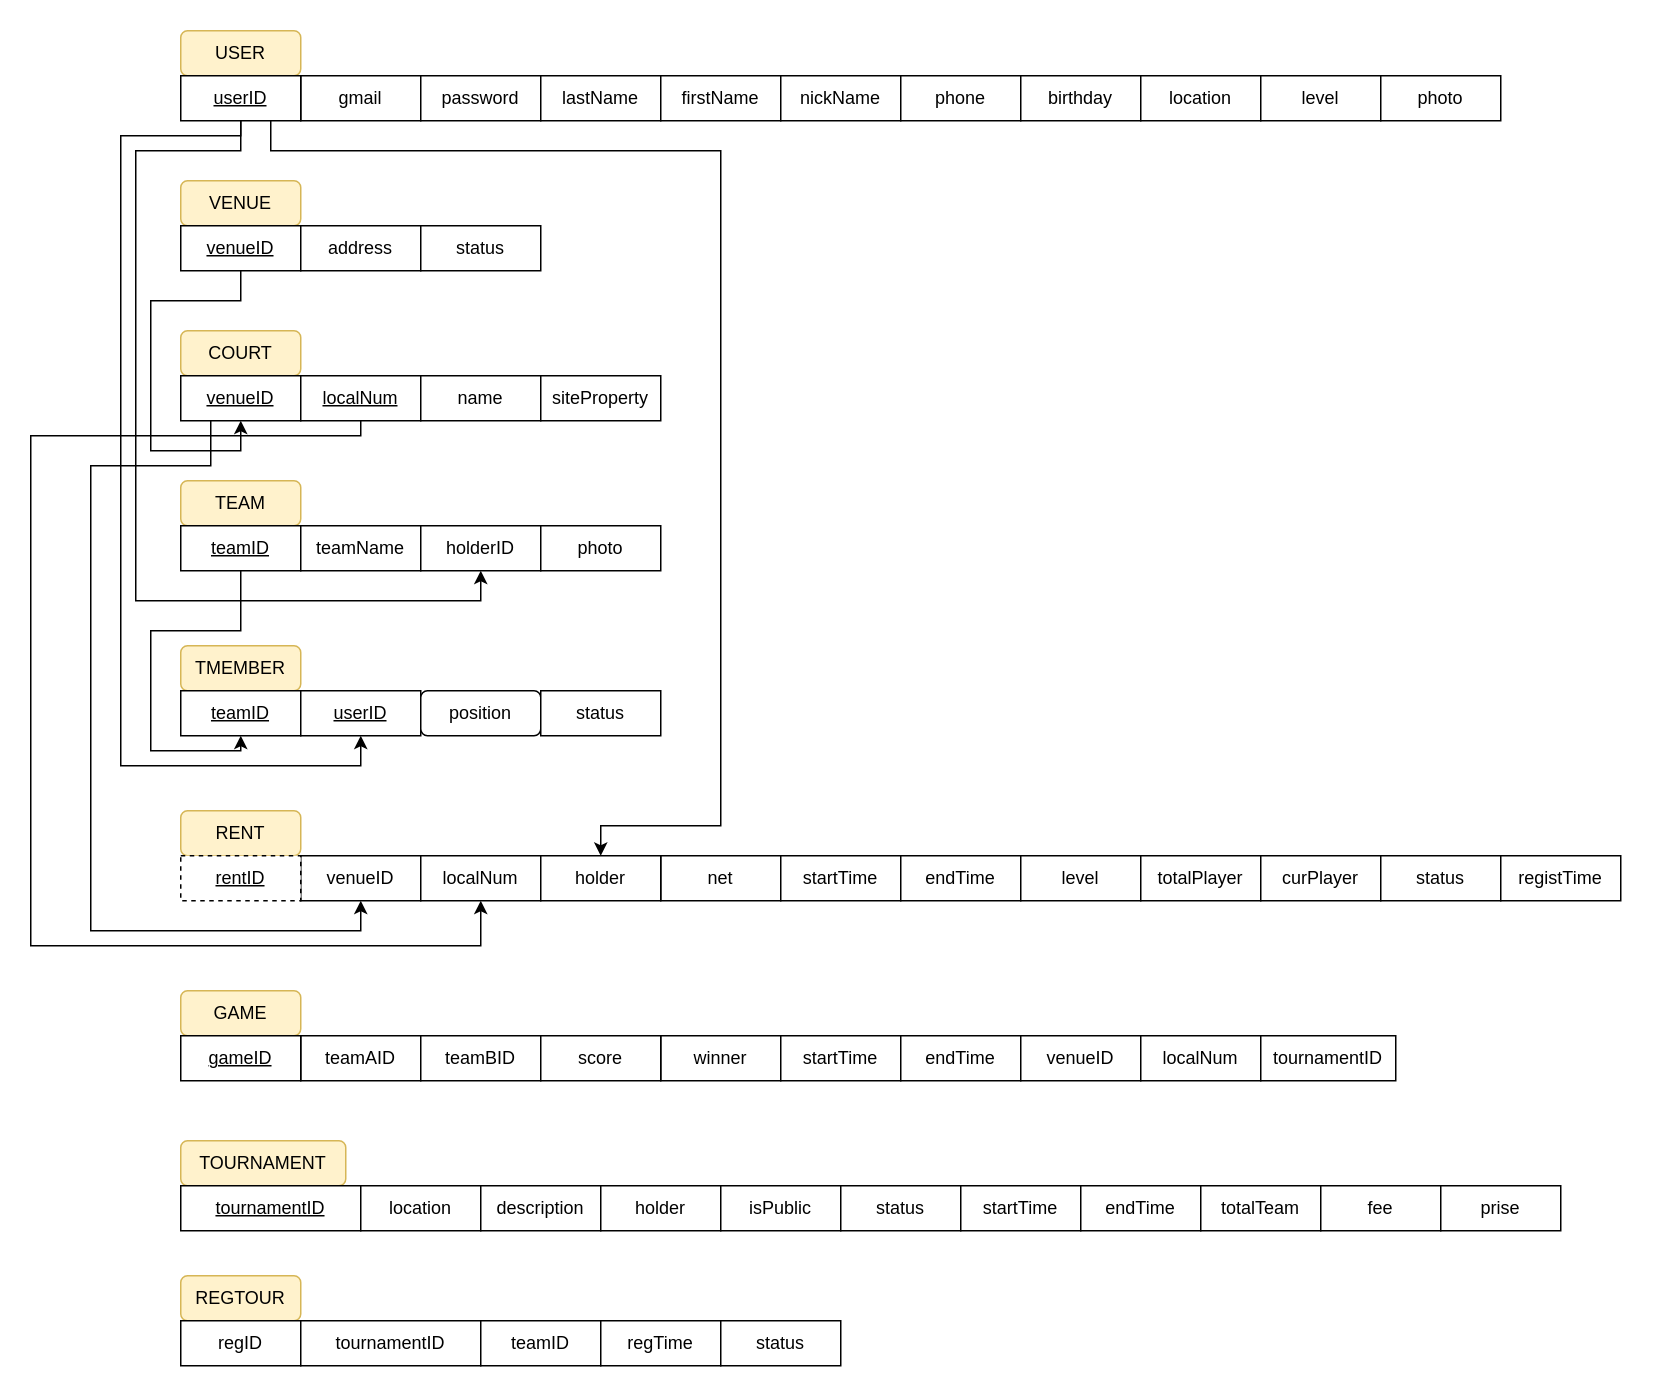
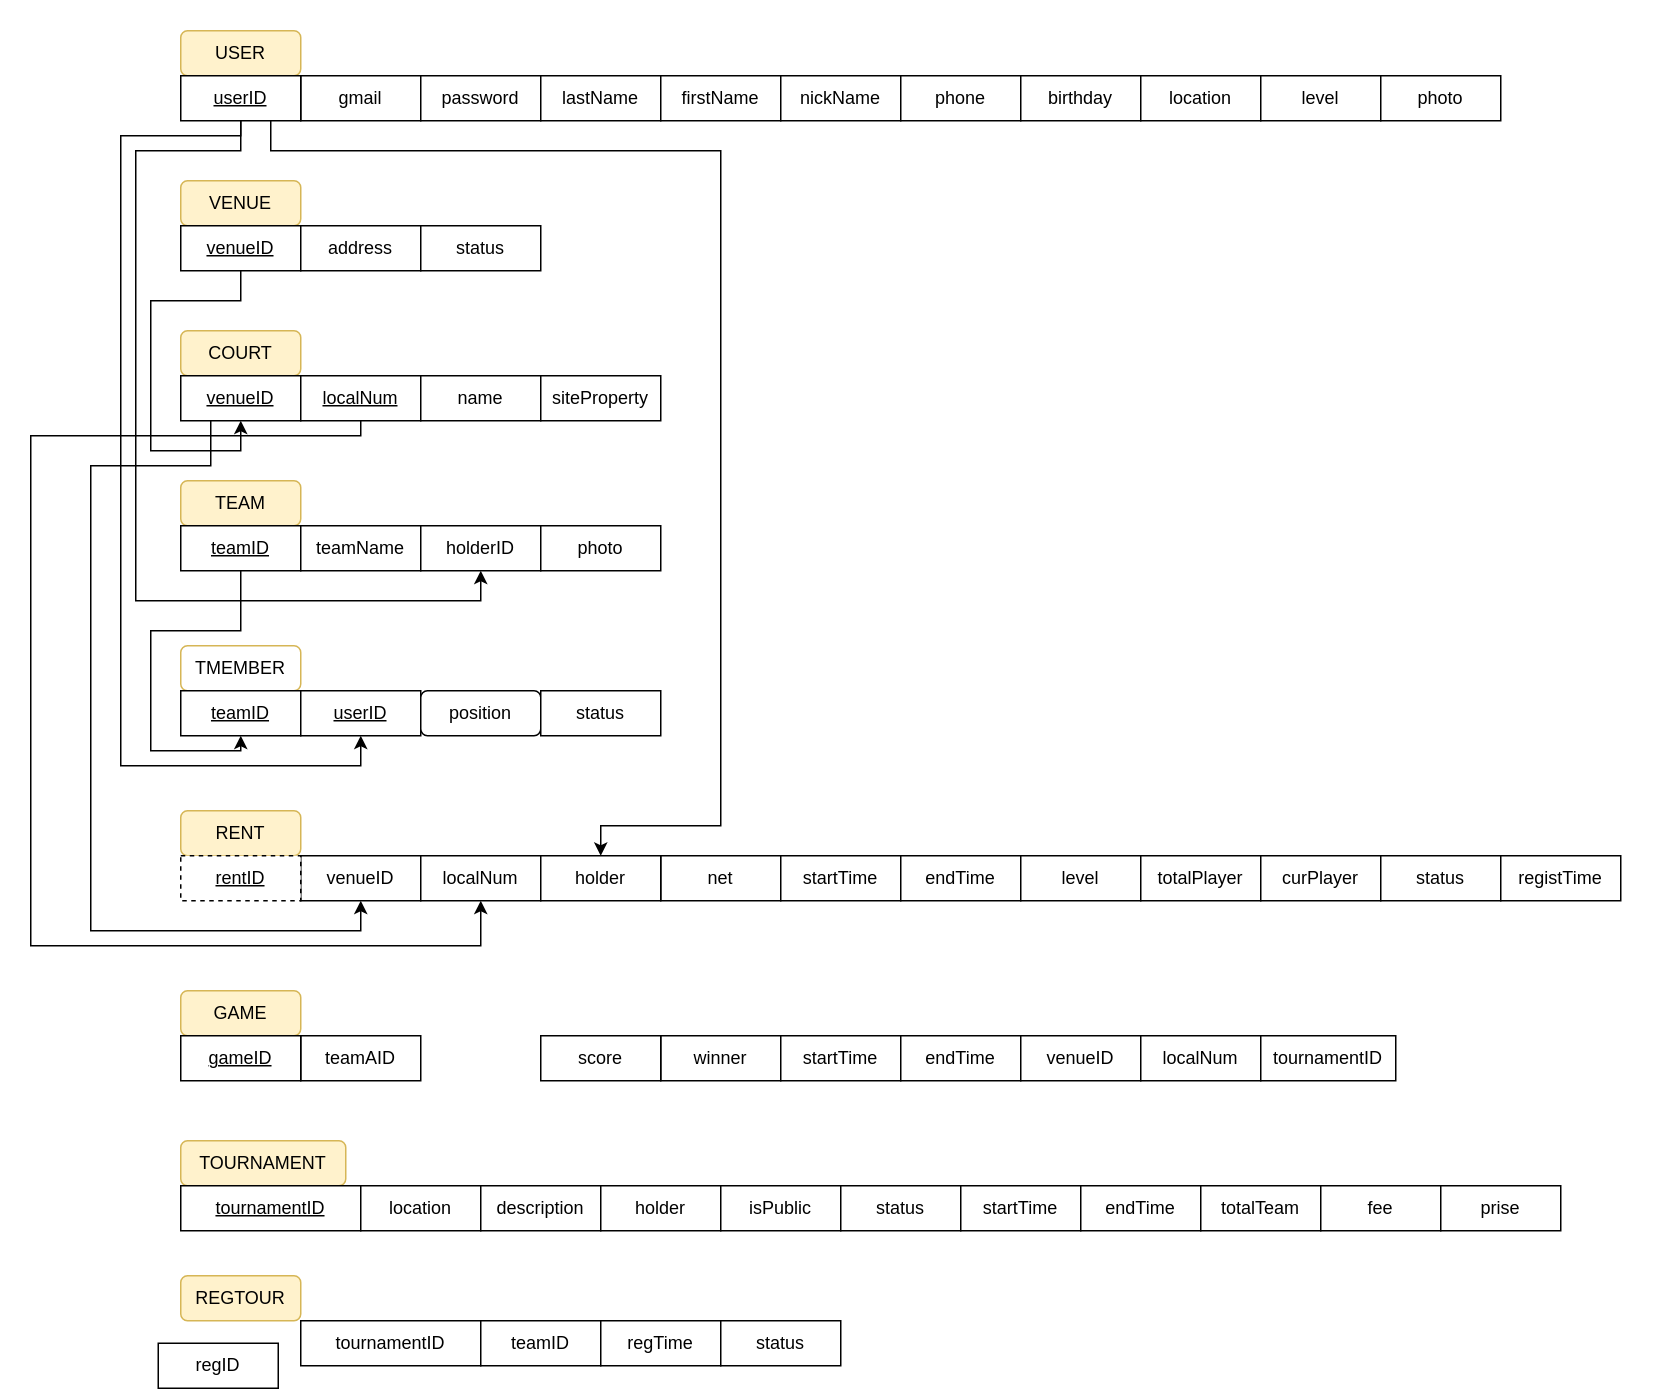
node "TMEMBER": fillcolor #fff2cc -> #ffffff
node "teamBID": removed
node "regID": moved (241, 1343) -> (218, 1366)
